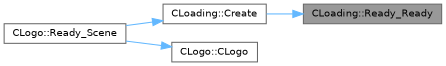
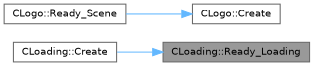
node "CLoading::Ready_Ready": label "CLoading::Ready_Ready" -> "CLoading::Ready_Loading"
edge "CLogo::Ready_Scene" -> "CLoading::Create": removed
node "CLogo::CLogo": label "CLogo::CLogo" -> "CLogo::Create"
